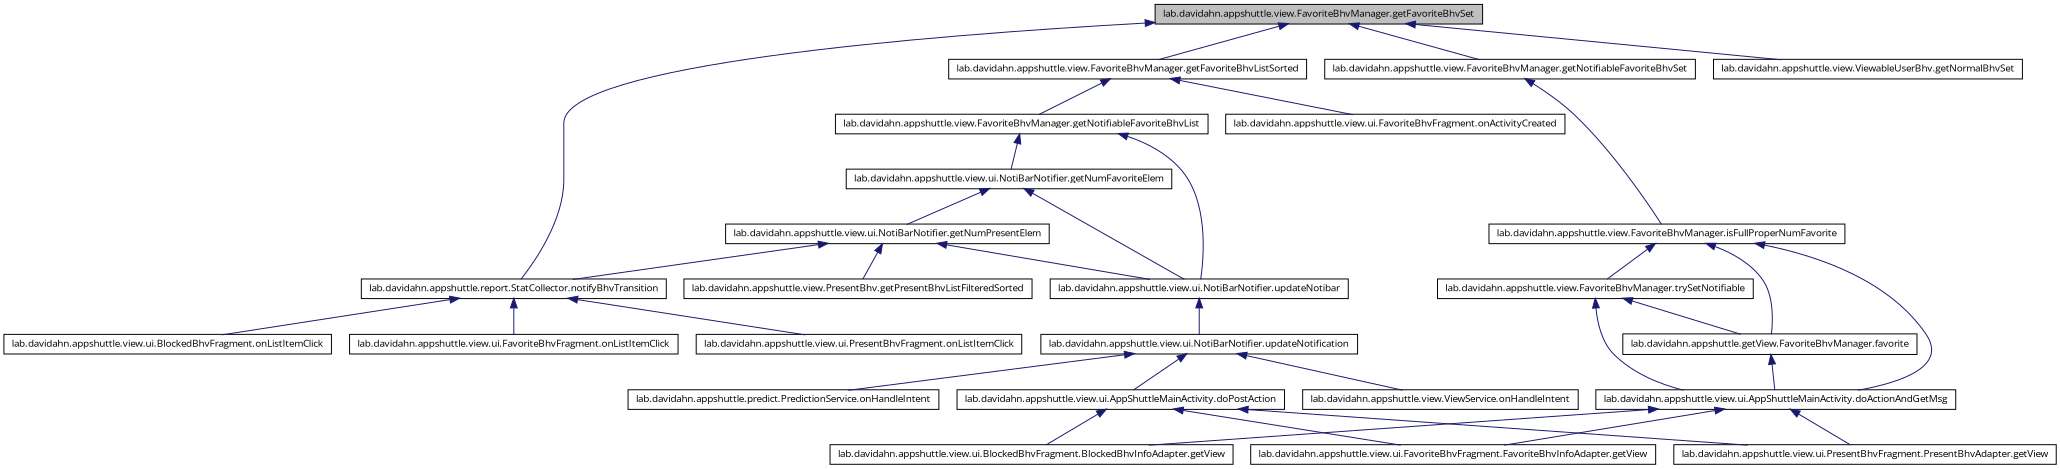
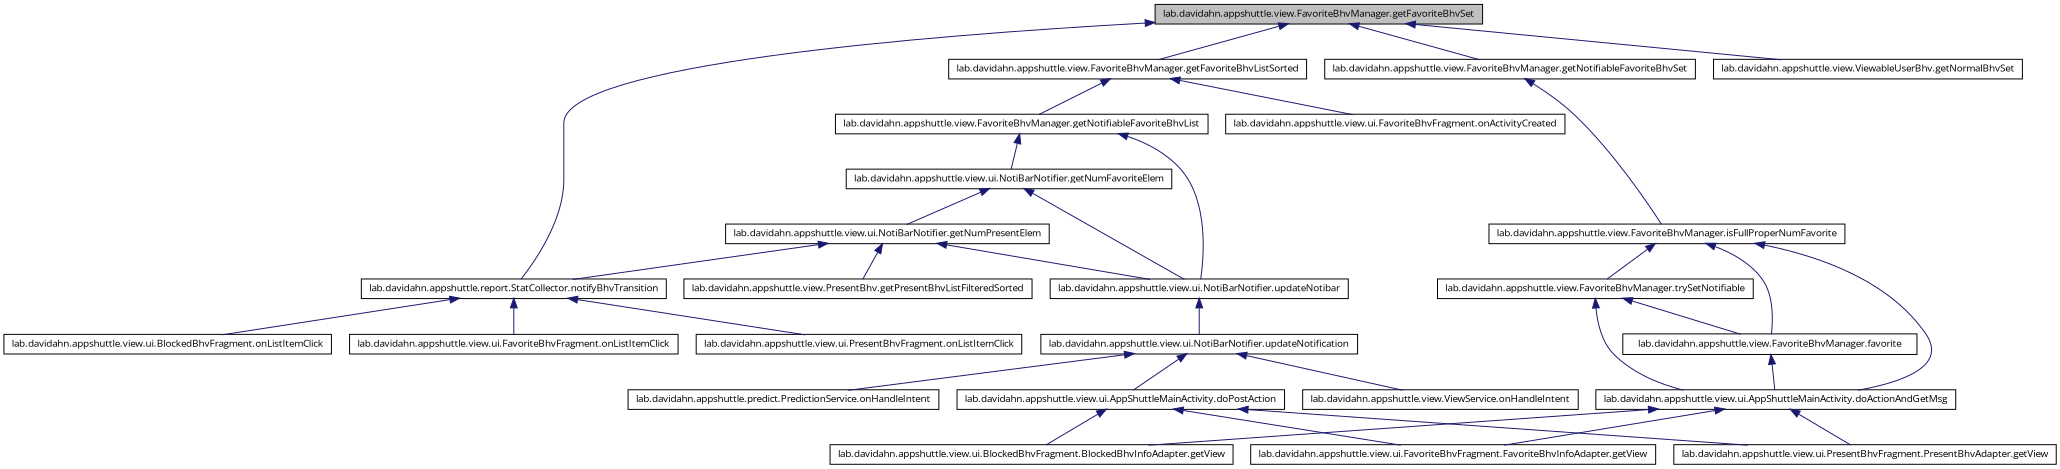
node "lab.davidahn.appshuttle.getView.FavoriteBhvManager.favorite": label "lab.davidahn.appshuttle.getView.FavoriteBhvManager.favorite" -> "lab.davidahn.appshuttle.view.FavoriteBhvManager.favorite"
